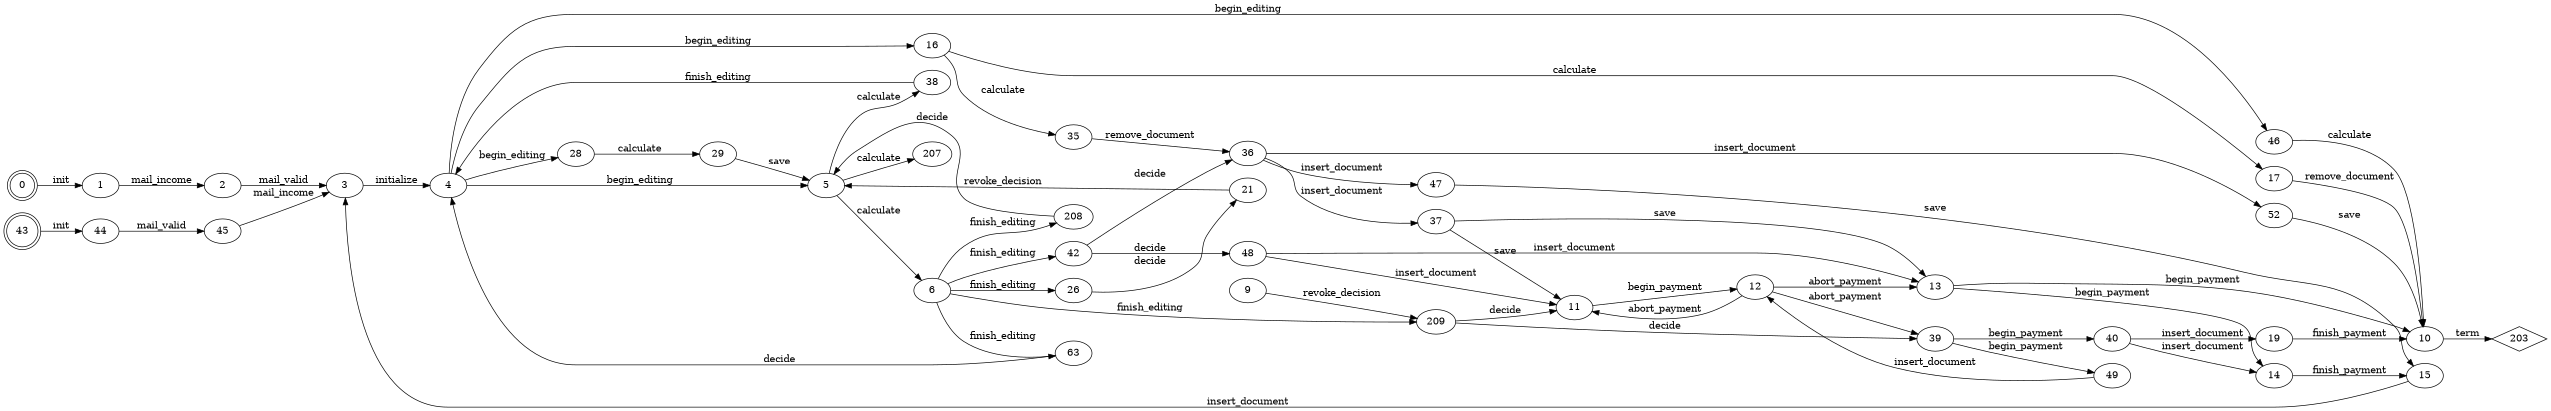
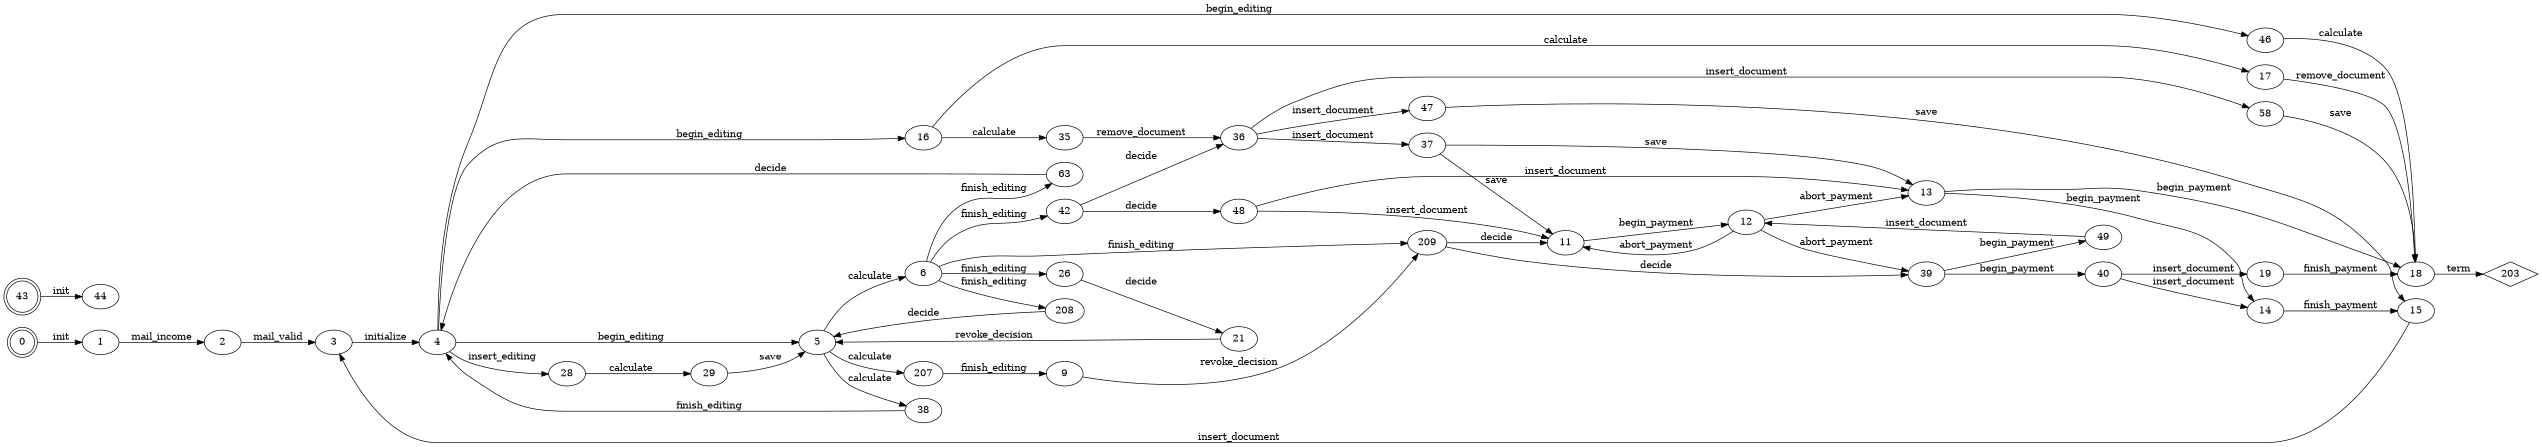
edge "4" -> "28": label "begin_editing" -> "insert_editing"
node "52": label "52" -> "58"
node "45": removed
node "10": label "10" -> "18"
edge "207" -> "9": added, label "finish_editing"
